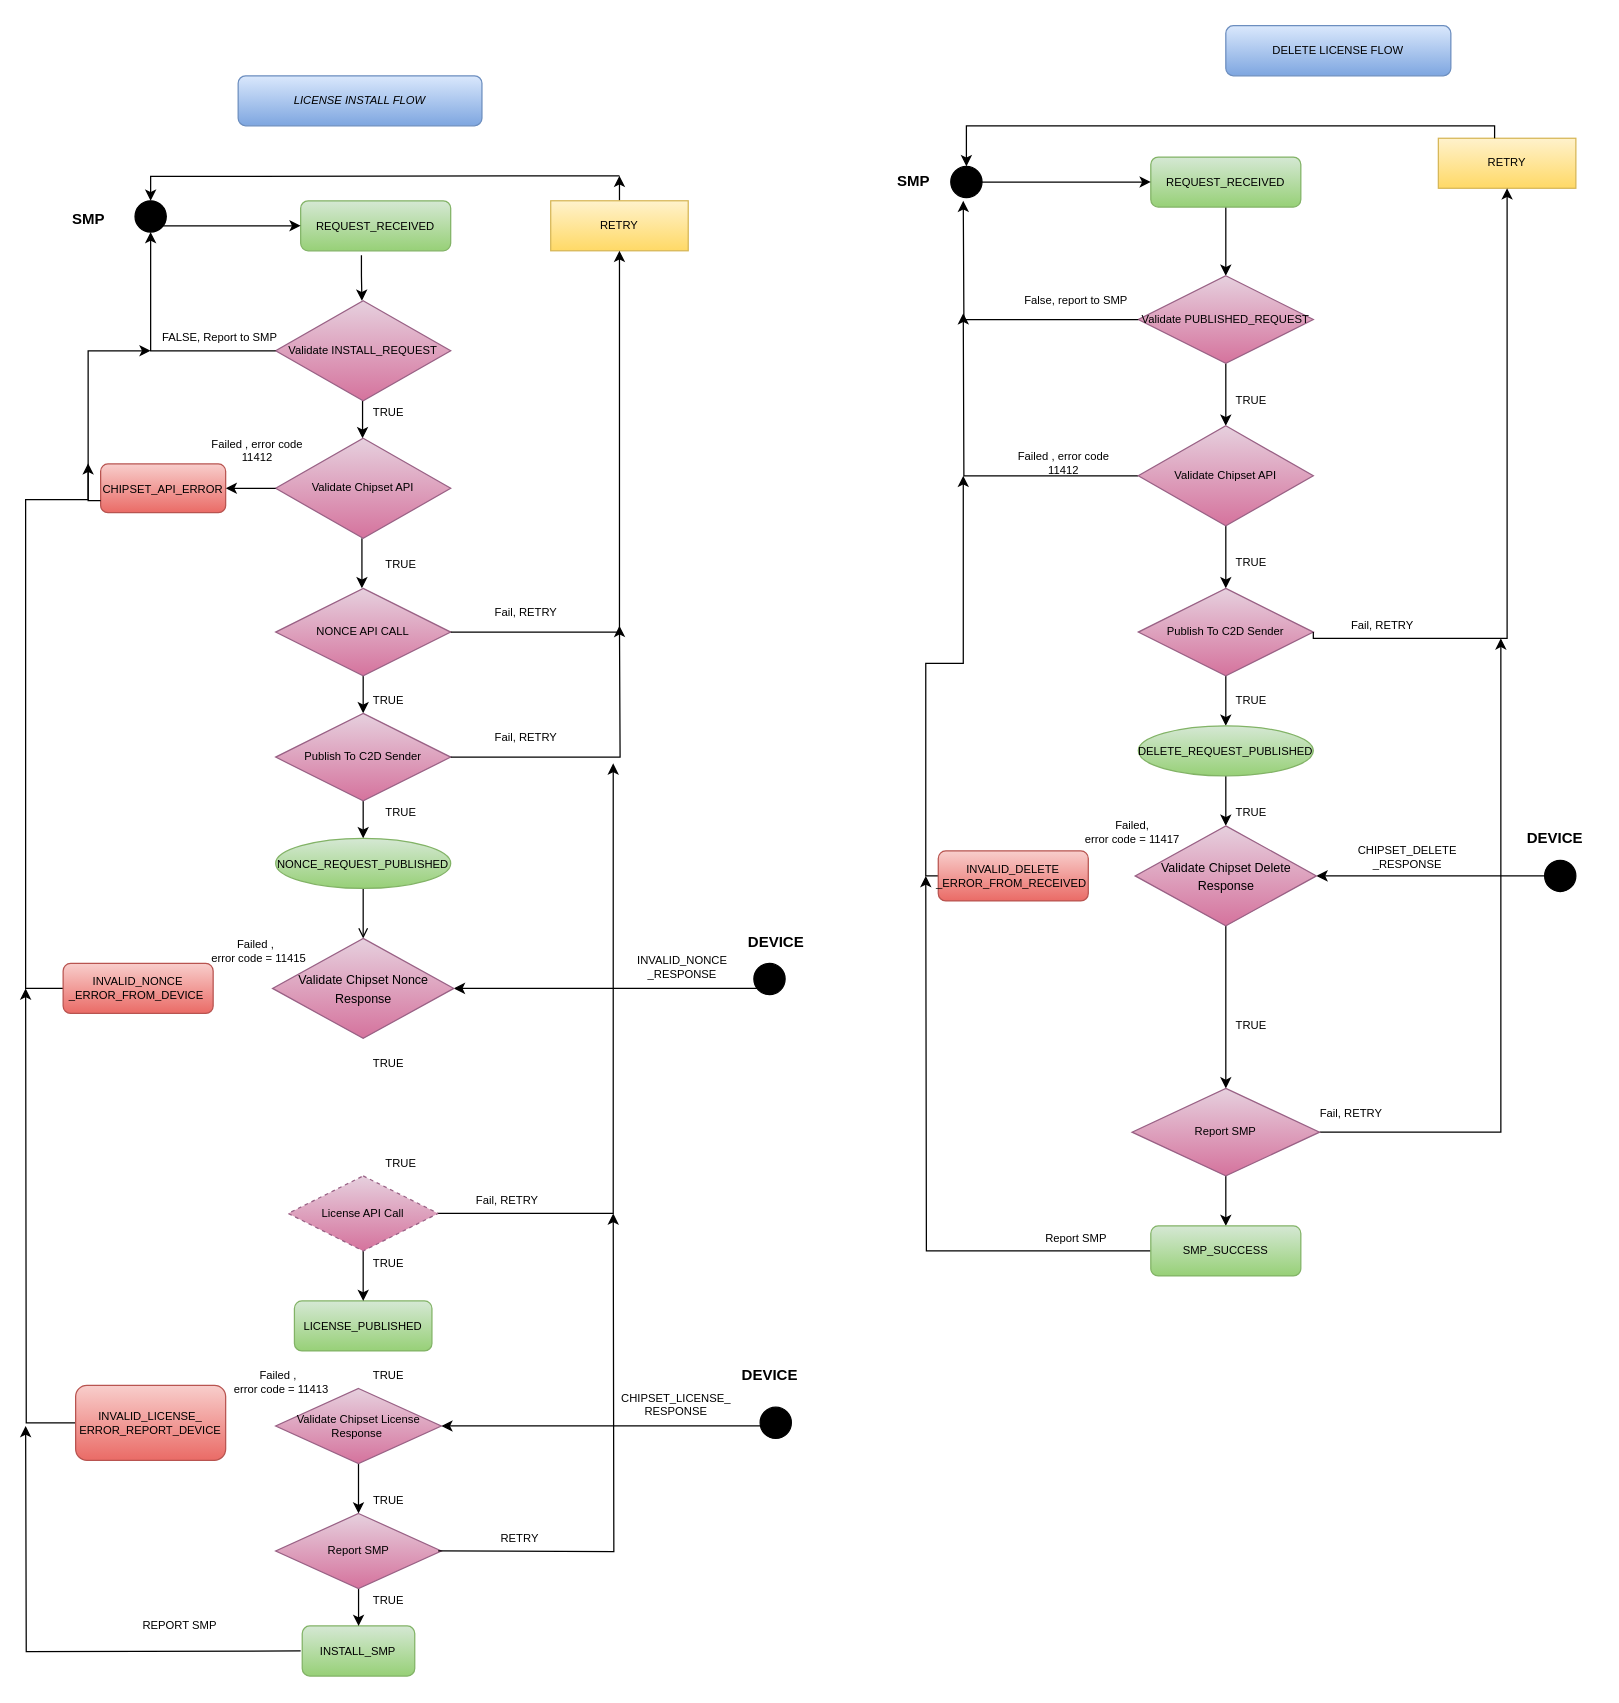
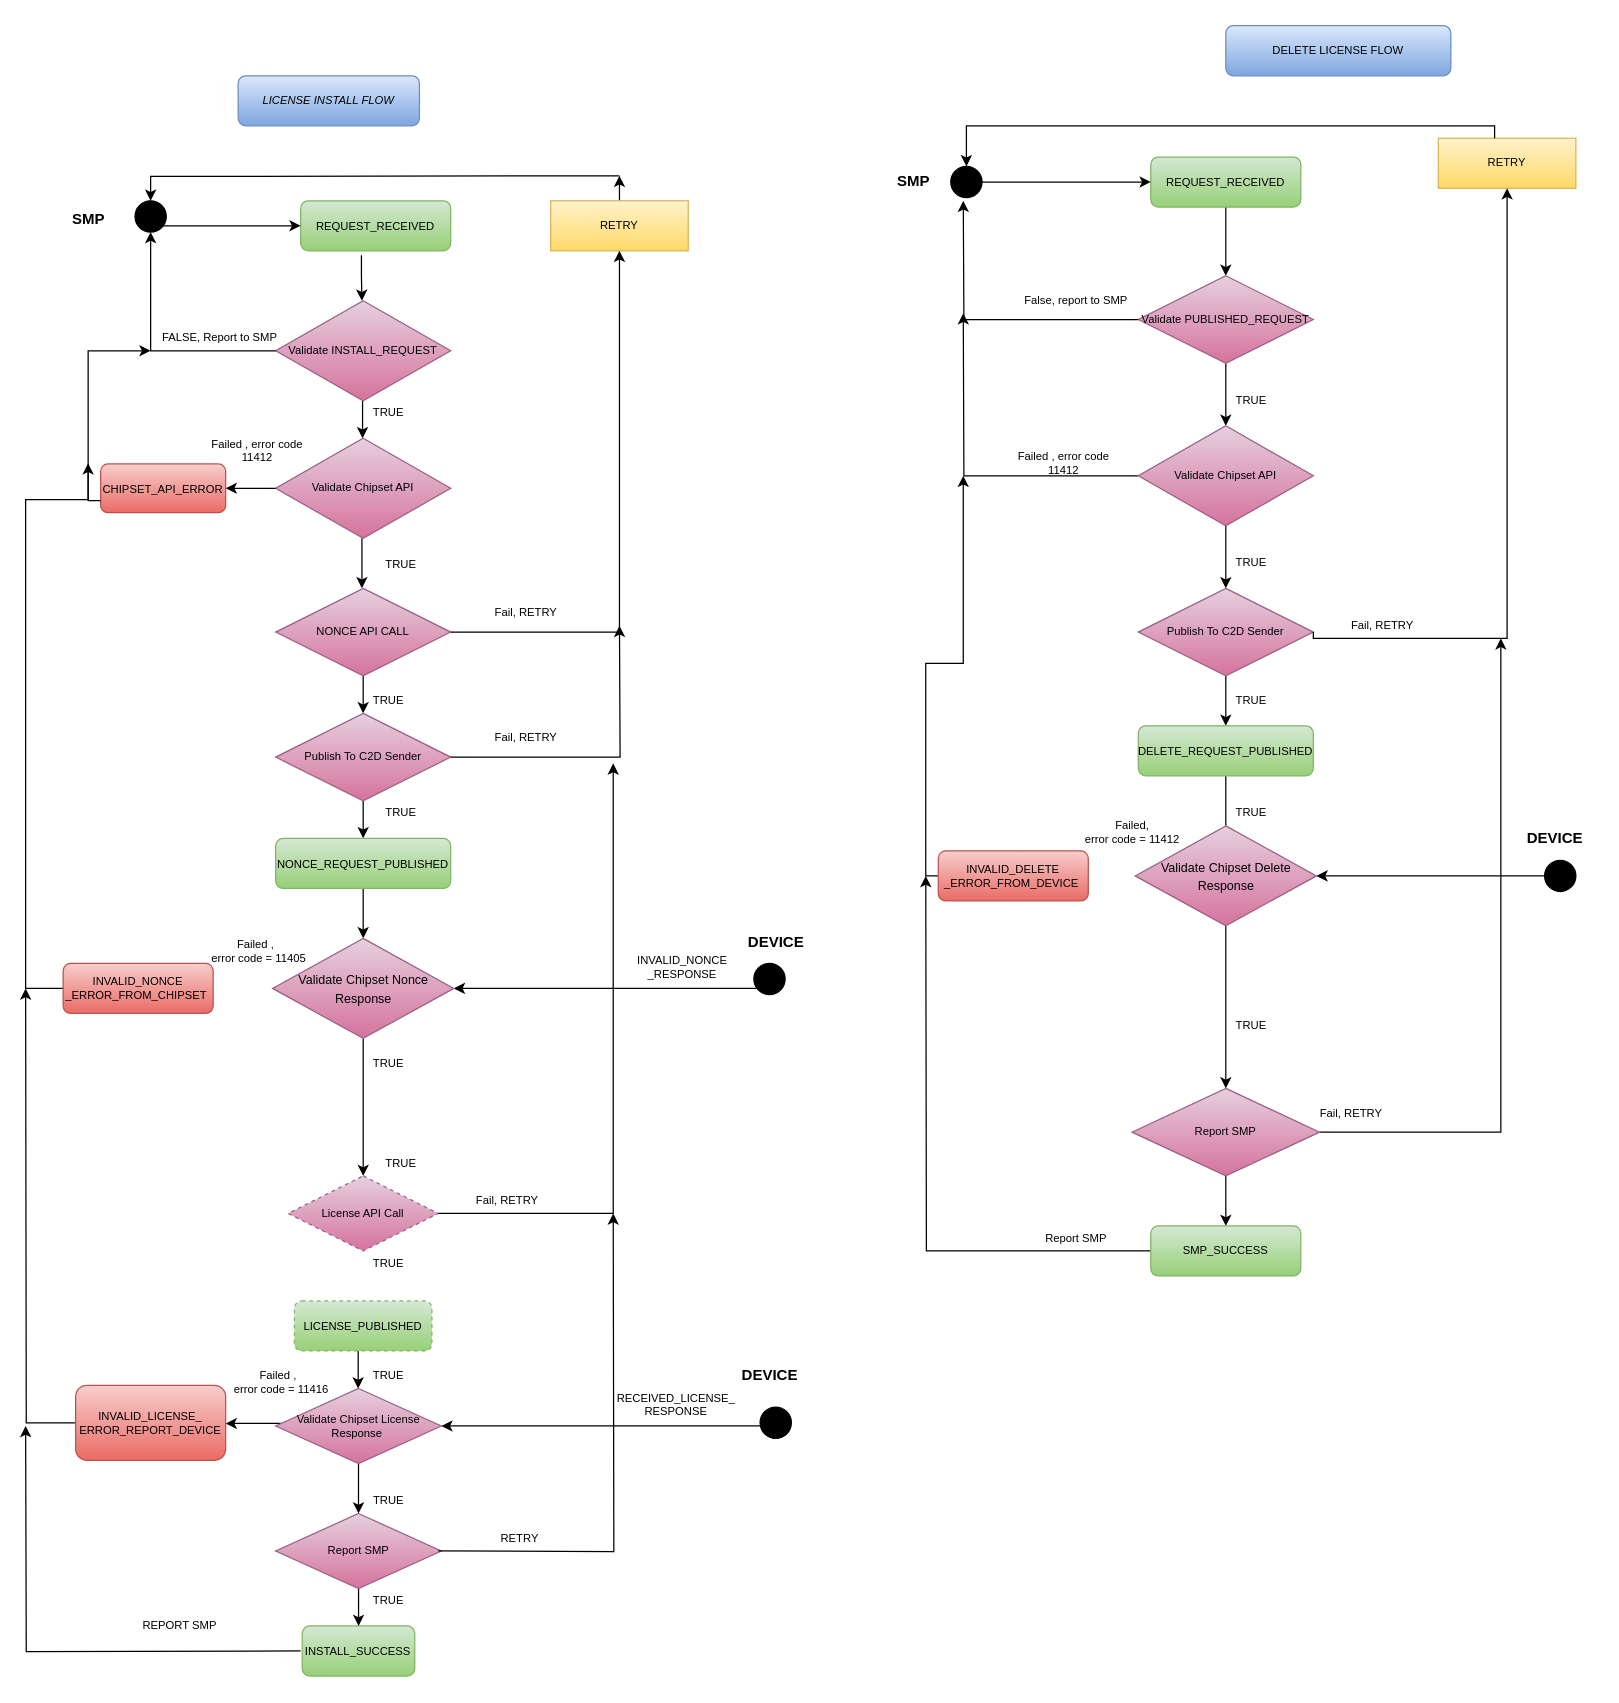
node "LICENSE INSTALL FLOW": size 244x50 -> 181x50
node "DELETE_REQUEST_PUBLISHED": shape ellipse -> rounded rectangle
edge "DELETE_REQUEST_PUBLISHED" -> "Validate Chipset Delete Response": arrowhead classic -> none
node "Failed, error code = 11417": label "Failed, error code = 11417" -> "Failed, error code = 11412"
node "CHIPSET_DELETE _RESPONSE": removed
node "NONCE_REQUEST_PUBLISHED": shape ellipse -> rounded rectangle
node "INVALID_DELETE _ERROR_FROM_RECEIVED": label "INVALID_DELETE _ERROR_FROM_RECEIVED" -> "INVALID_DELETE _ERROR_FROM_DEVICE"
edge "NONCE_REQUEST_PUBLISHED" -> "Validate Chipset Nonce Response": arrowhead open -> classic
node "Failed , error code = 11415": label "Failed , error code = 11415" -> "Failed , error code = 11405"
node "INVALID_NONCE _ERROR_FROM_DEVICE": label "INVALID_NONCE _ERROR_FROM_DEVICE" -> "INVALID_NONCE _ERROR_FROM_CHIPSET"
edge "Validate Chipset Nonce Response" -> "License API Call": added
edge "License API Call" -> "LICENSE_PUBLISHED": removed
node "LICENSE_PUBLISHED": style solid -> dashed
edge "LICENSE_PUBLISHED" -> "Validate Chipset License Response": added
node "Failed , error code = 11413": label "Failed , error code = 11413" -> "Failed , error code = 11416"
node "CHIPSET_LICENSE_ RESPONSE": label "CHIPSET_LICENSE_ RESPONSE" -> "RECEIVED_LICENSE_ RESPONSE"
edge "Validate Chipset License Response" -> "INVALID_LICENSE_ ERROR_REPORT_DEVICE": added
node "INSTALL_SMP": label "INSTALL_SMP" -> "INSTALL_SUCCESS"
